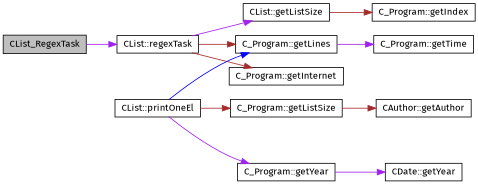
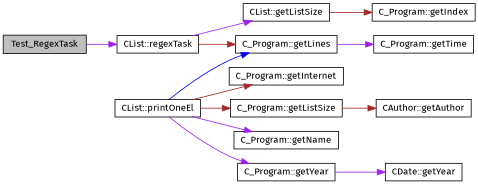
node "CList_RegexTask": label "CList_RegexTask" -> "Test_RegexTask"
edge "CList::regexTask" -> "C_Program::getInternet": now "CList::printOneEl" -> "C_Program::getInternet"
node "C_Program::getName": added
